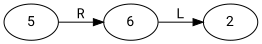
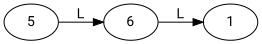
edge "5" -> "6": label "R" -> "L"
node "2": label "2" -> "1"
